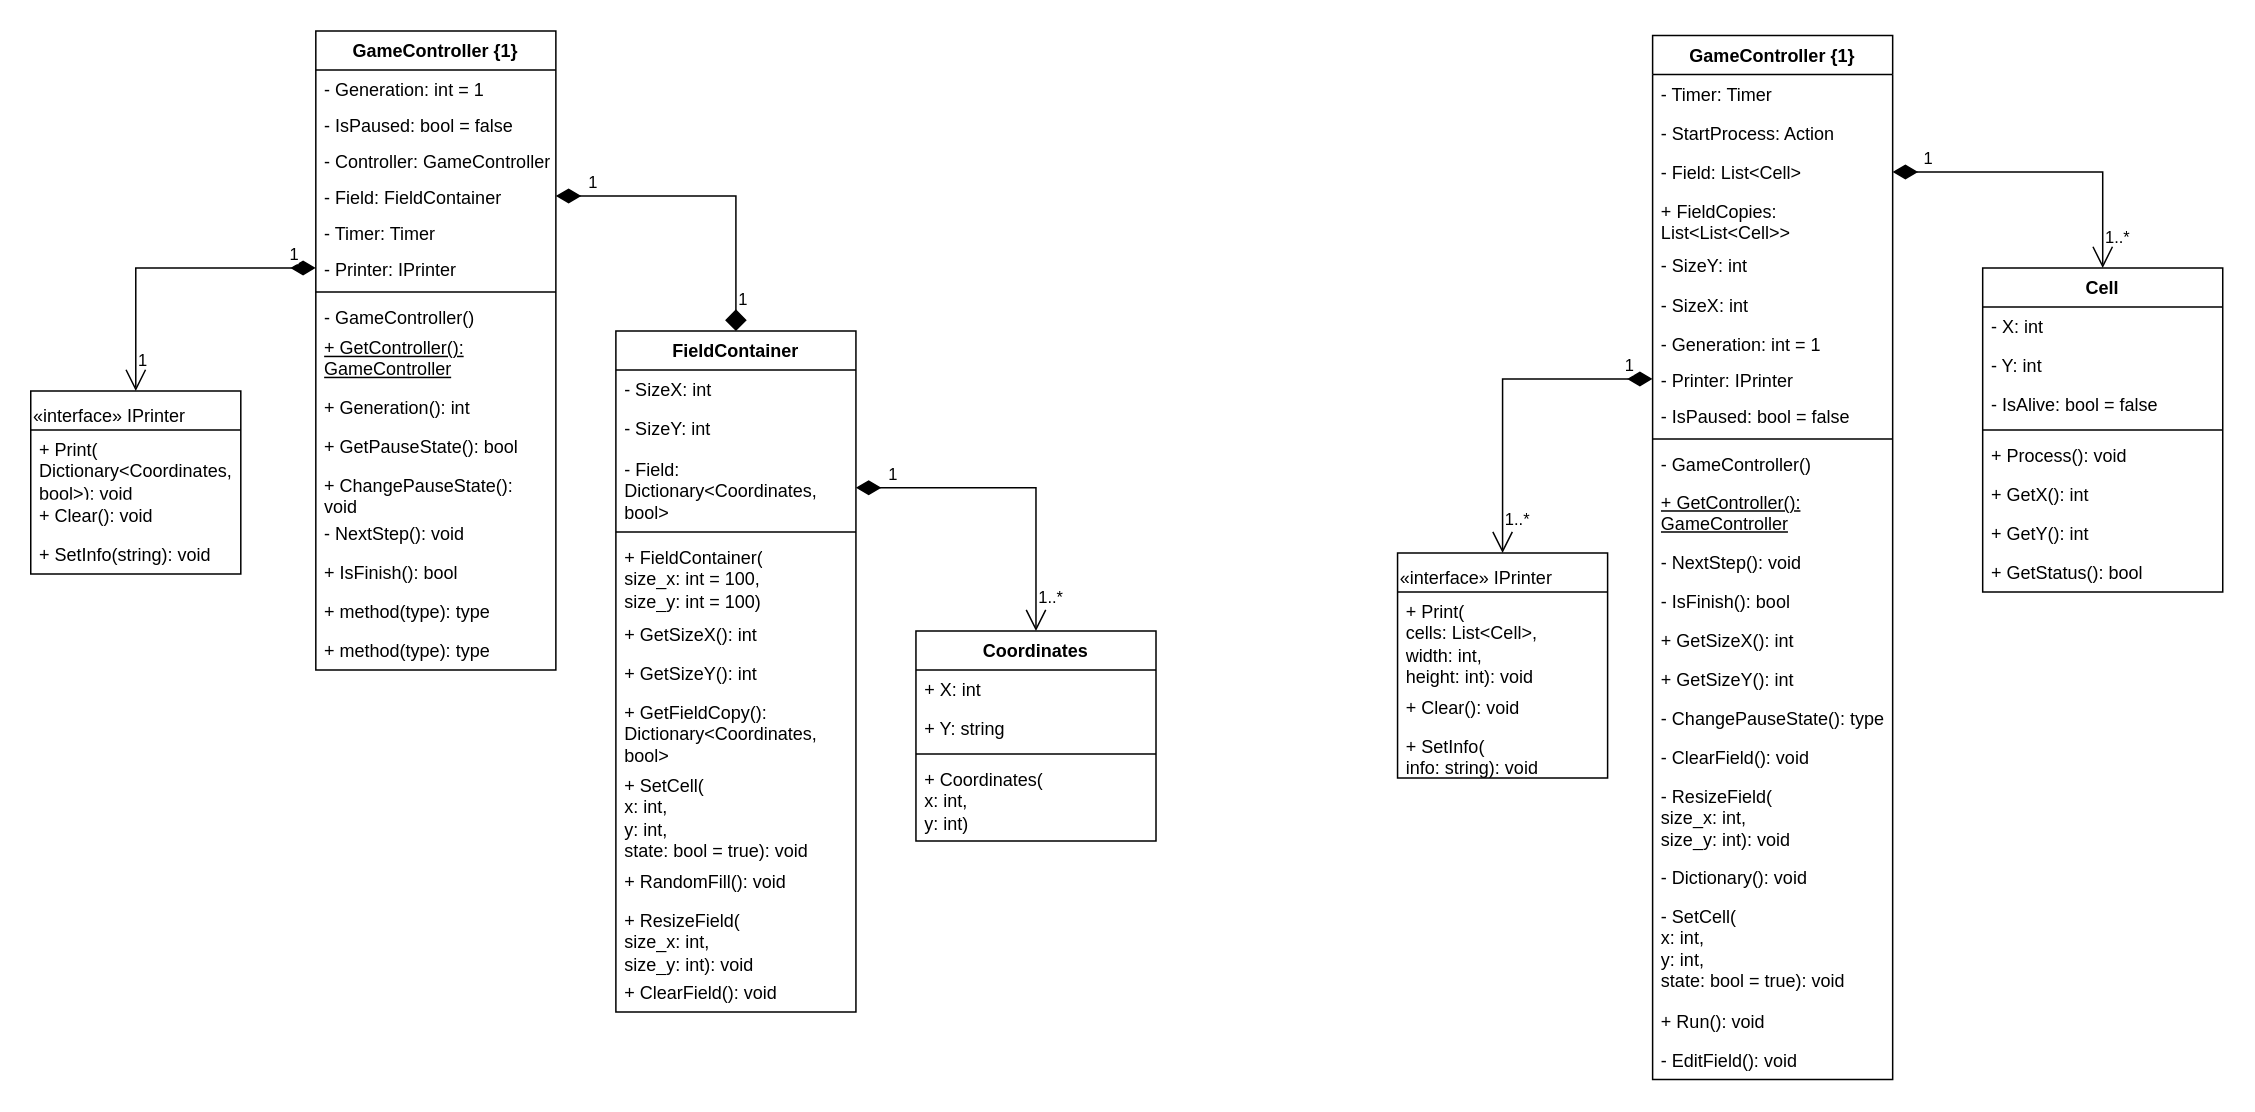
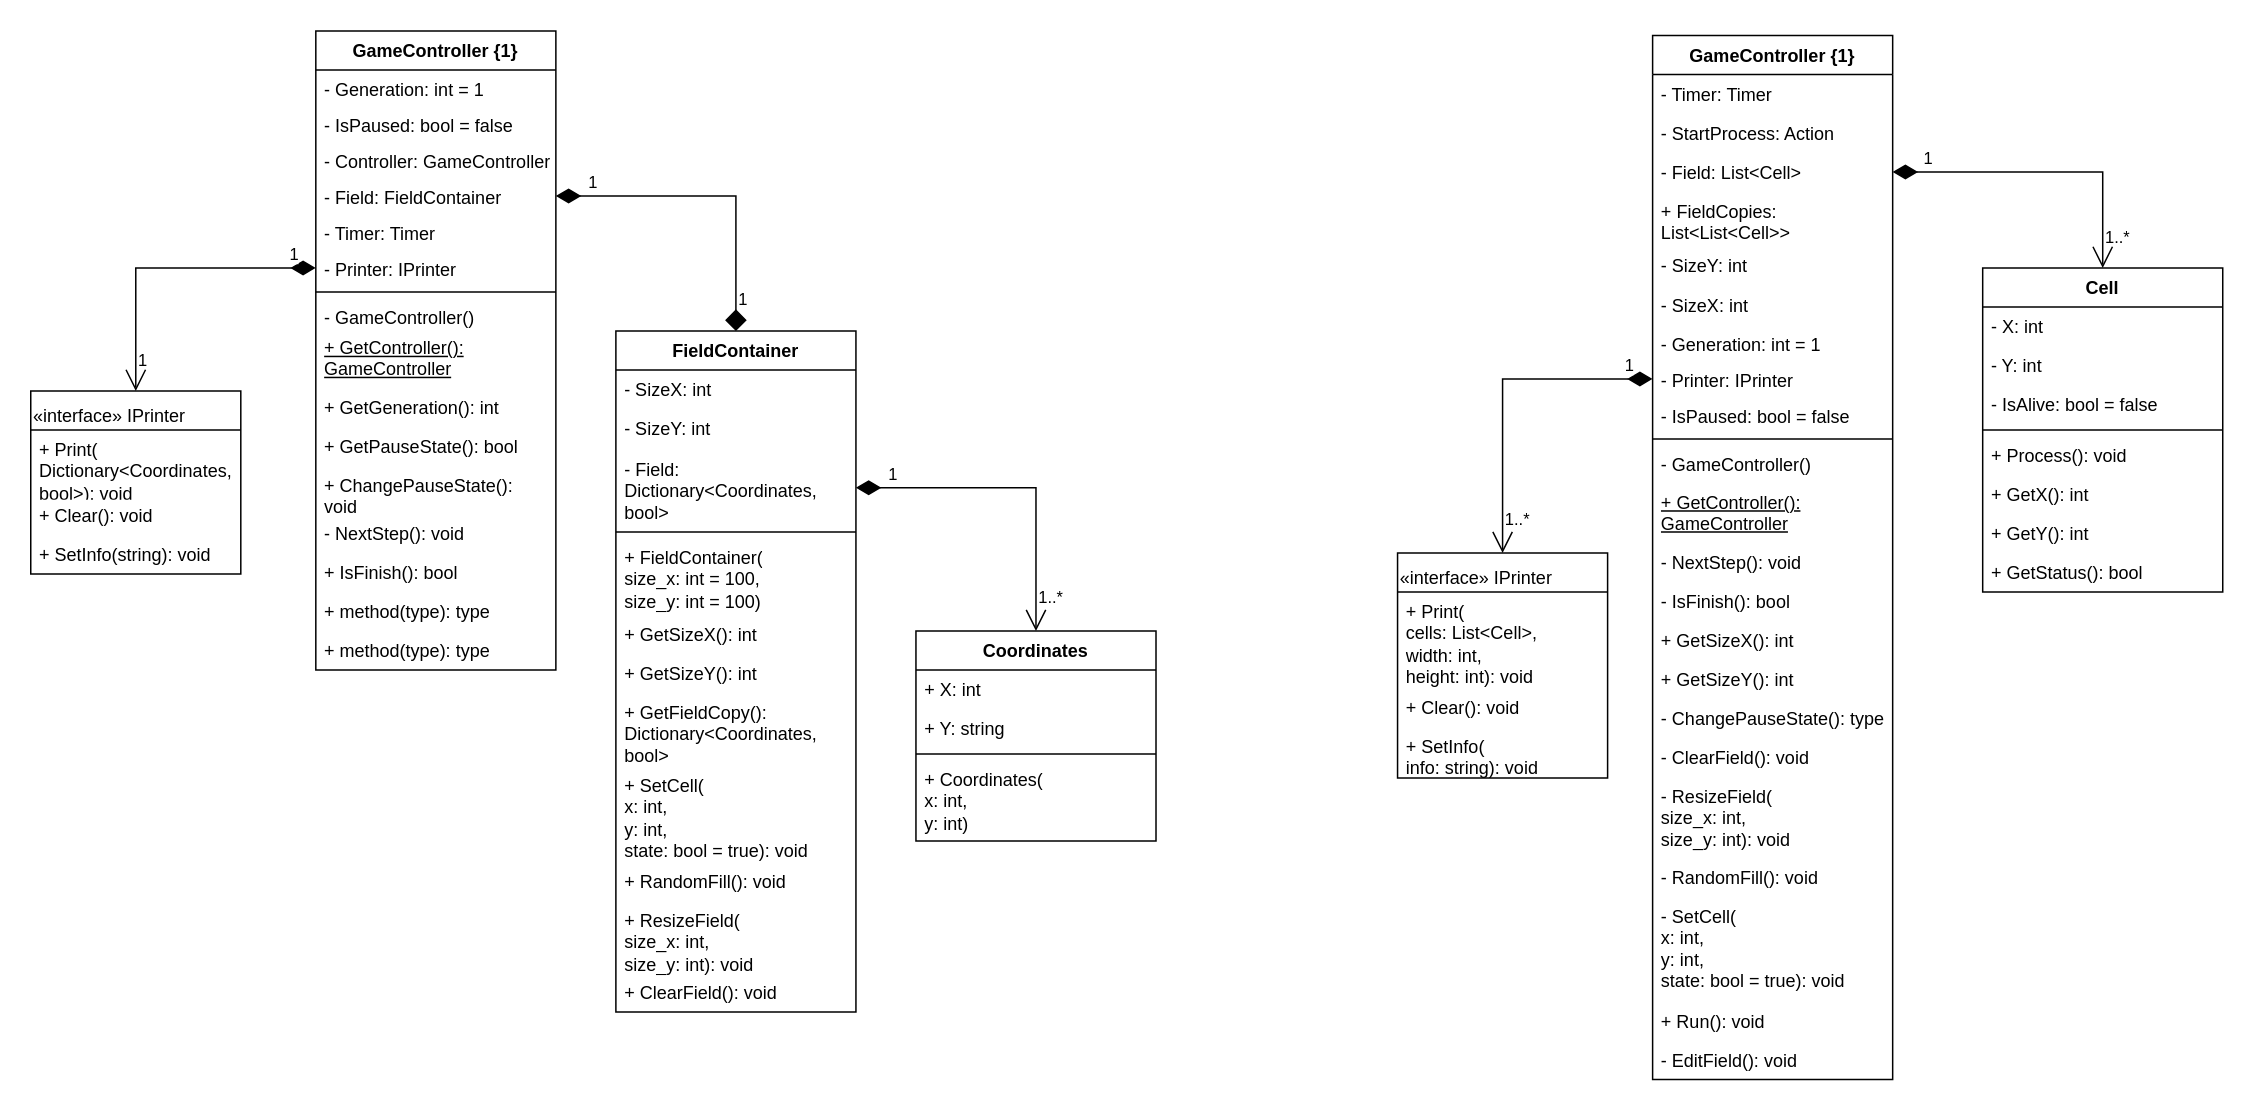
node "+ Generation(): int": label "+ Generation(): int" -> "+ GetGeneration(): int"
node "- Dictionary(): void": label "- Dictionary(): void" -> "- RandomFill(): void"
